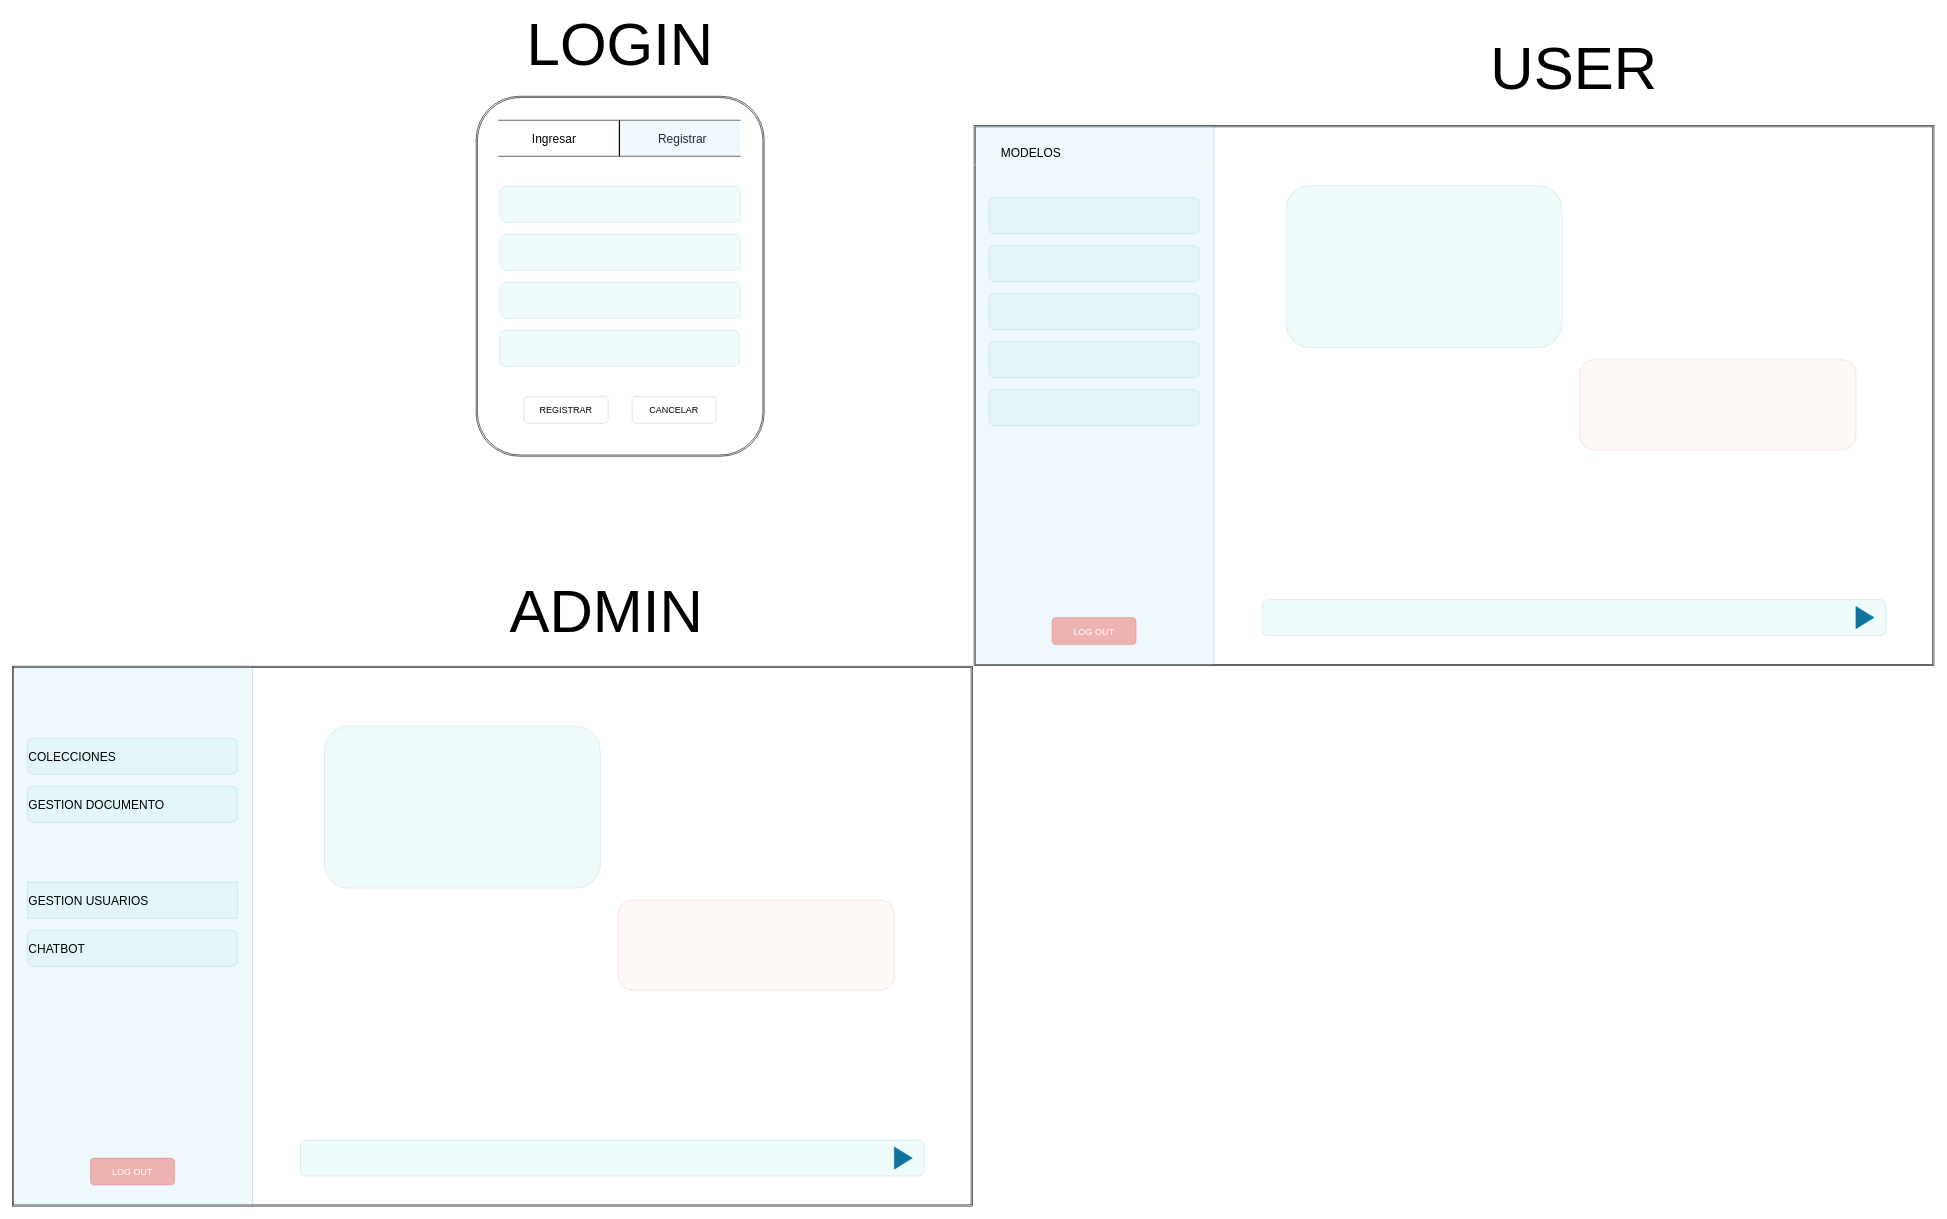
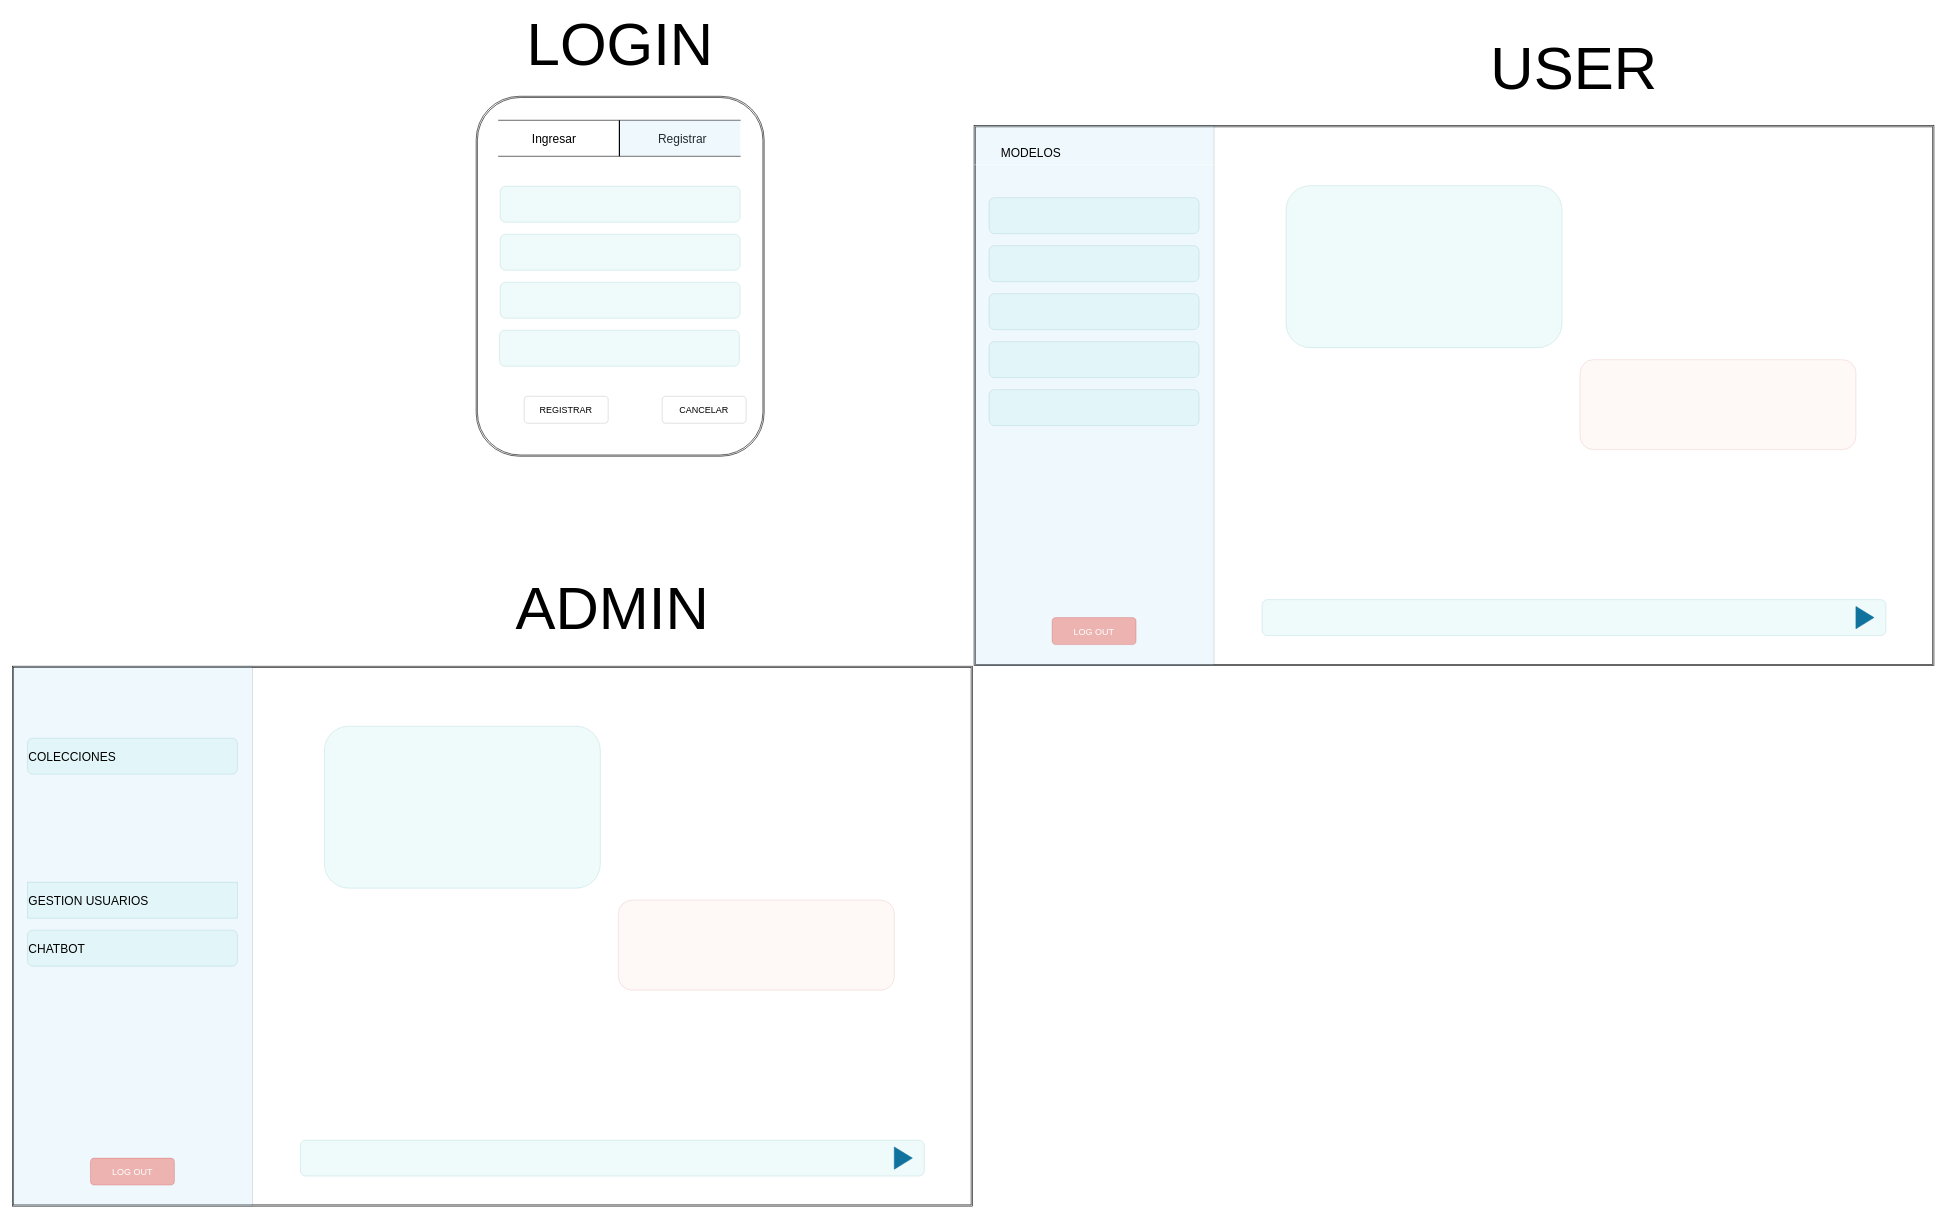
node "CANCELAR": moved (674, 410) -> (704, 410)
node "ADMIN": moved (606, 611) -> (612, 608)
node "GESTION DOCUMENTO": removed
